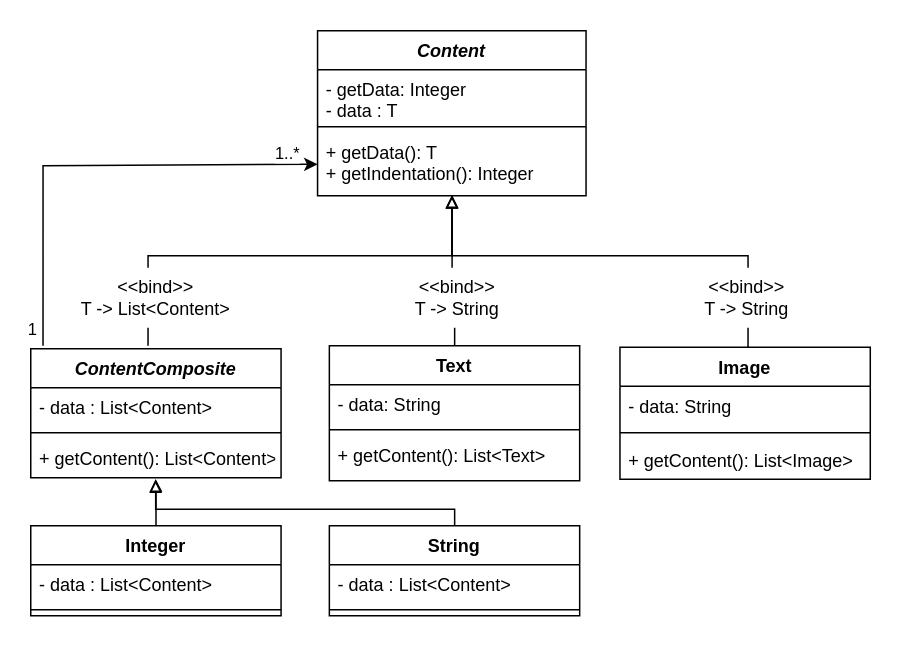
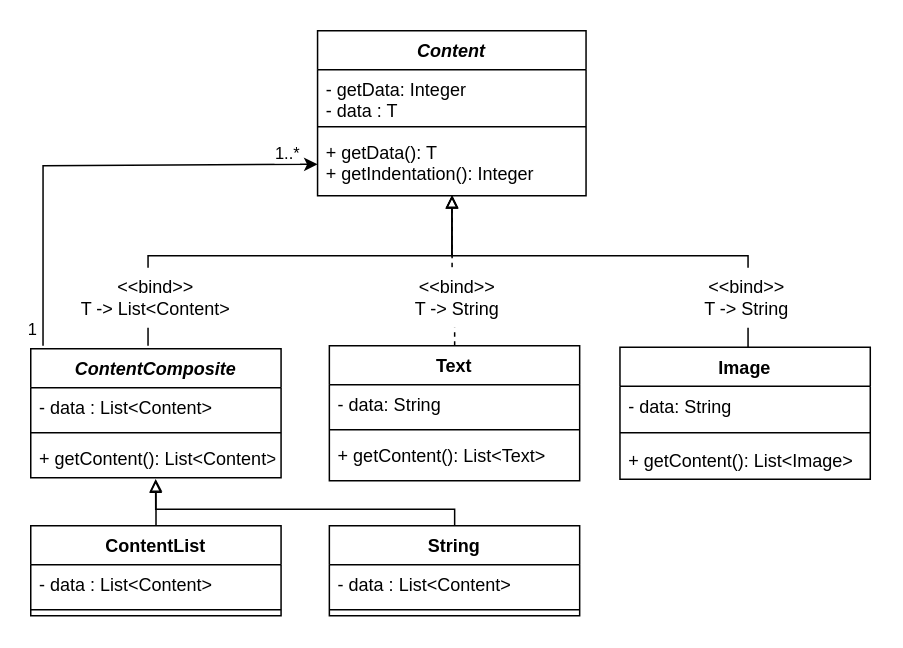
edge "Text" -> "+ getData(): T + getIndentation(): Integer": style solid -> dashed
node "Integer": label "Integer" -> "ContentList"
